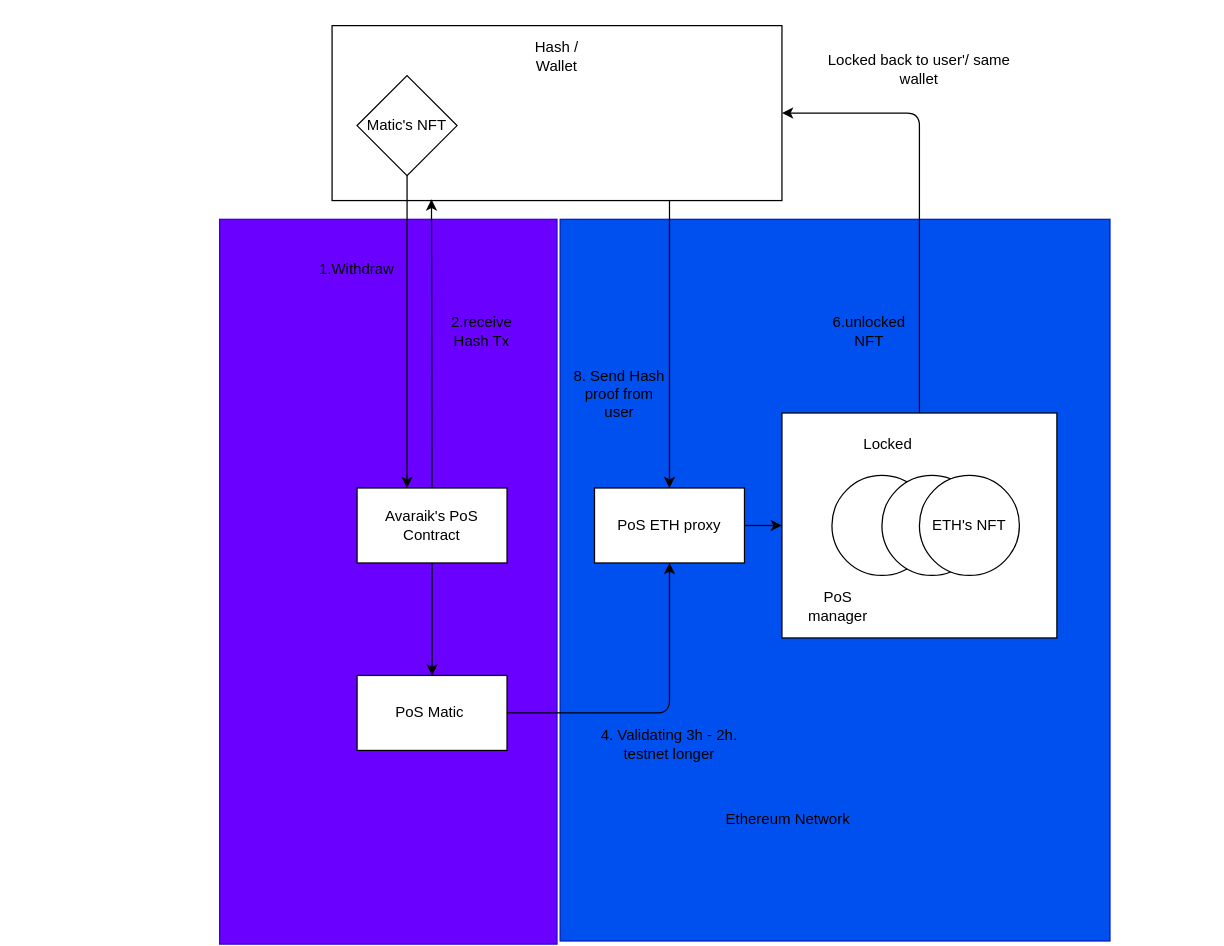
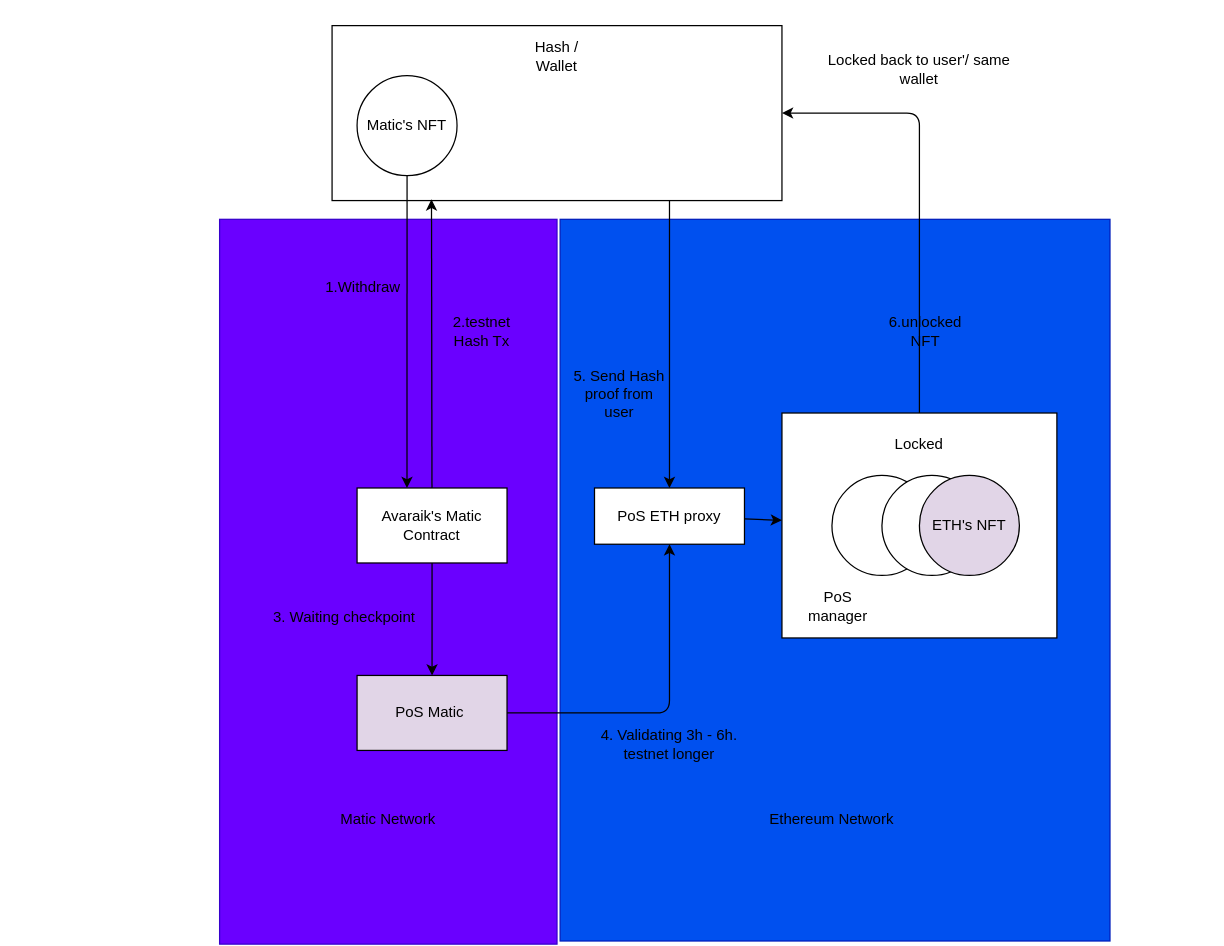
node "Matic's NFT": shape diamond -> ellipse
node "1.Withdraw": moved (357, 269) -> (363, 288)
node "2.receive Hash Tx": label "2.receive Hash Tx" -> "2.testnet Hash Tx"
node "6.unlocked NFT": moved (869, 332) -> (926, 332)
node "8. Send Hash proof from user": label "8. Send Hash proof from user" -> "5. Send Hash proof from user"
node "Locked": moved (888, 444) -> (919, 444)
node "Avaraik's PoS Contract": label "Avaraik's PoS Contract" -> "Avaraik's Matic Contract"
node "PoS ETH proxy": size 150x75 -> 150x56
node "ETH's NFT": fillcolor #ffffff -> #e1d5e7
node "3. Waiting checkpoint": added
node "PoS Matic": fillcolor #ffffff -> #e1d5e7
node "4. Validating 3h - 2h. testnet longer": label "4. Validating 3h - 2h. testnet longer" -> "4. Validating 3h - 6h. testnet longer"
node "Matic Network": added
node "Ethereum Network": moved (788, 819) -> (832, 819)
